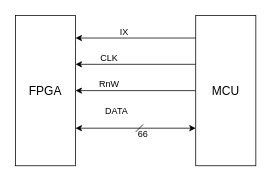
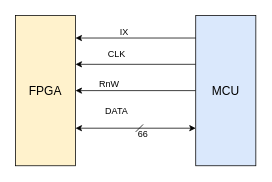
node "CLK": moved (109, 58) -> (117, 54)
node "FPGA": fillcolor #ffffff -> #fff2cc
node "MCU": fillcolor #ffffff -> #dae8fc
